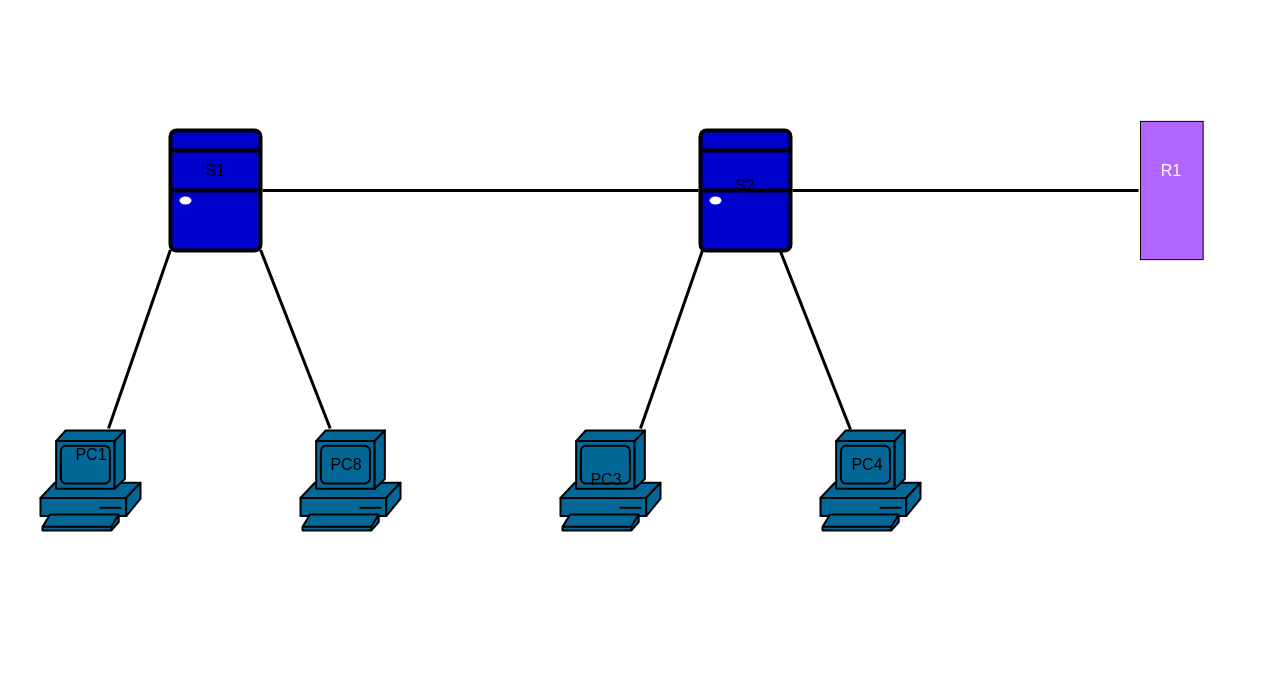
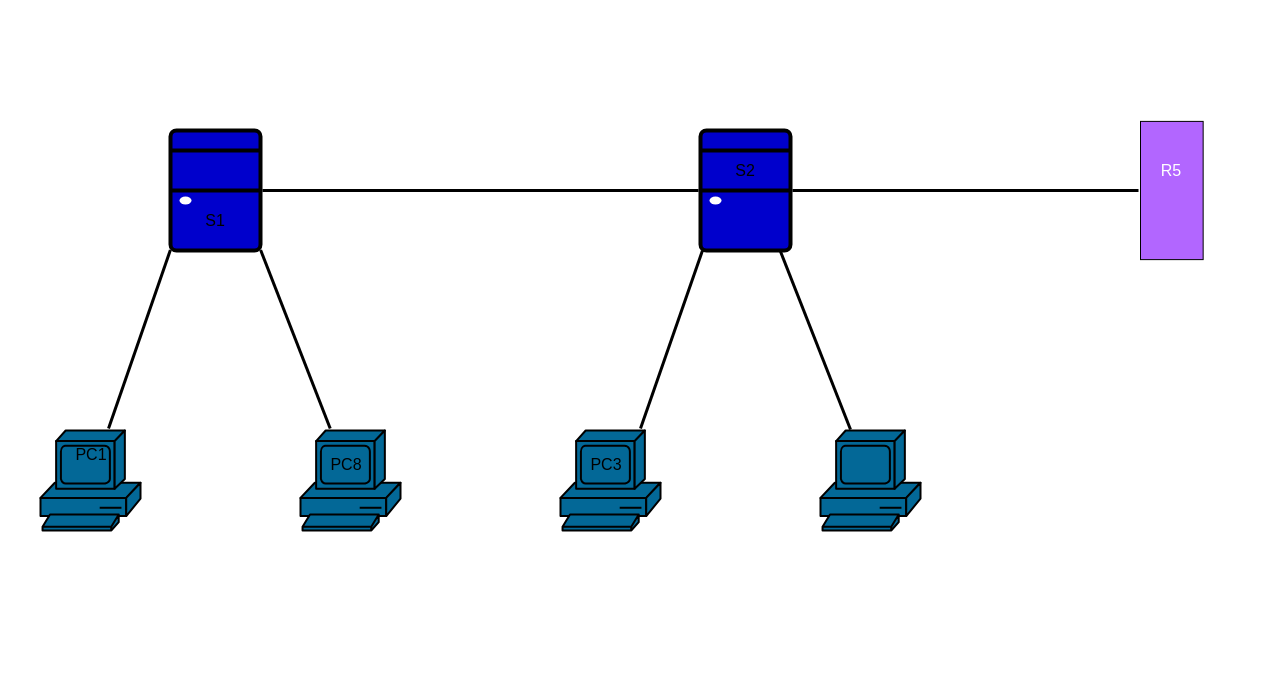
node "S1": moved (216, 171) -> (216, 221)
node "R1": label "R1" -> "R5"
node "S2": moved (746, 186) -> (746, 171)
node "PC4": removed
node "PC3": moved (607, 480) -> (607, 465)
